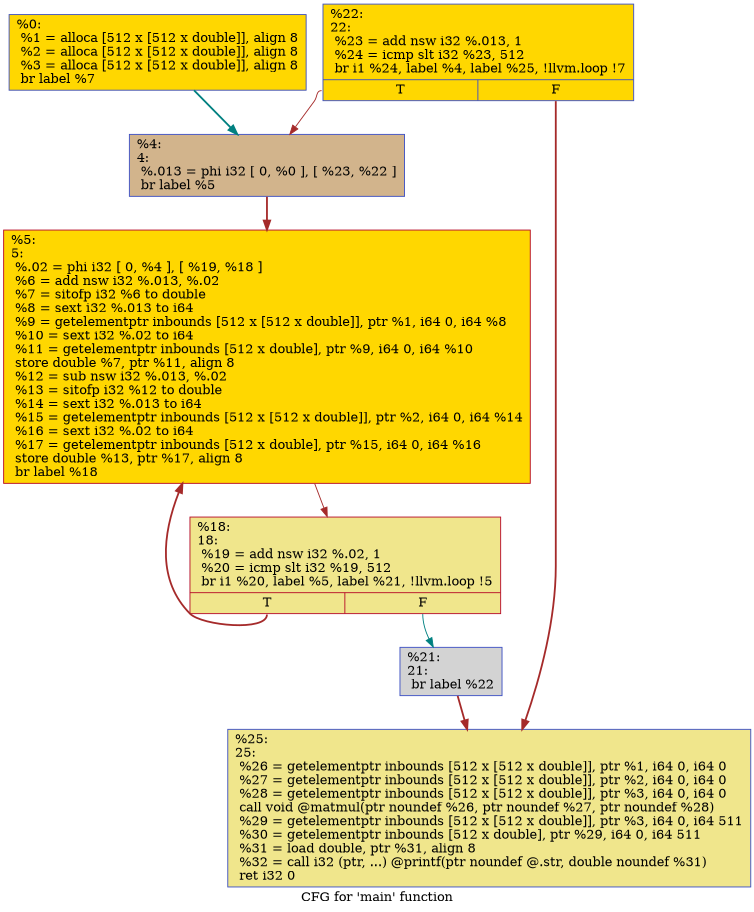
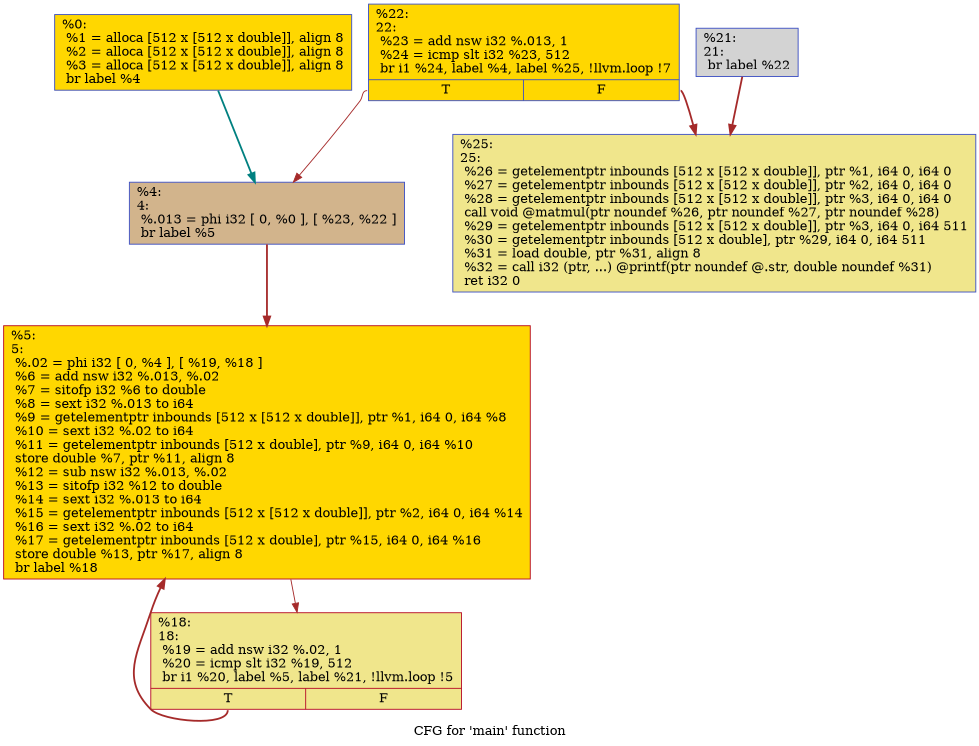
node "%0:": text "br label %7" -> "br label %4"
edge "%18:" -> "%21:": removed
